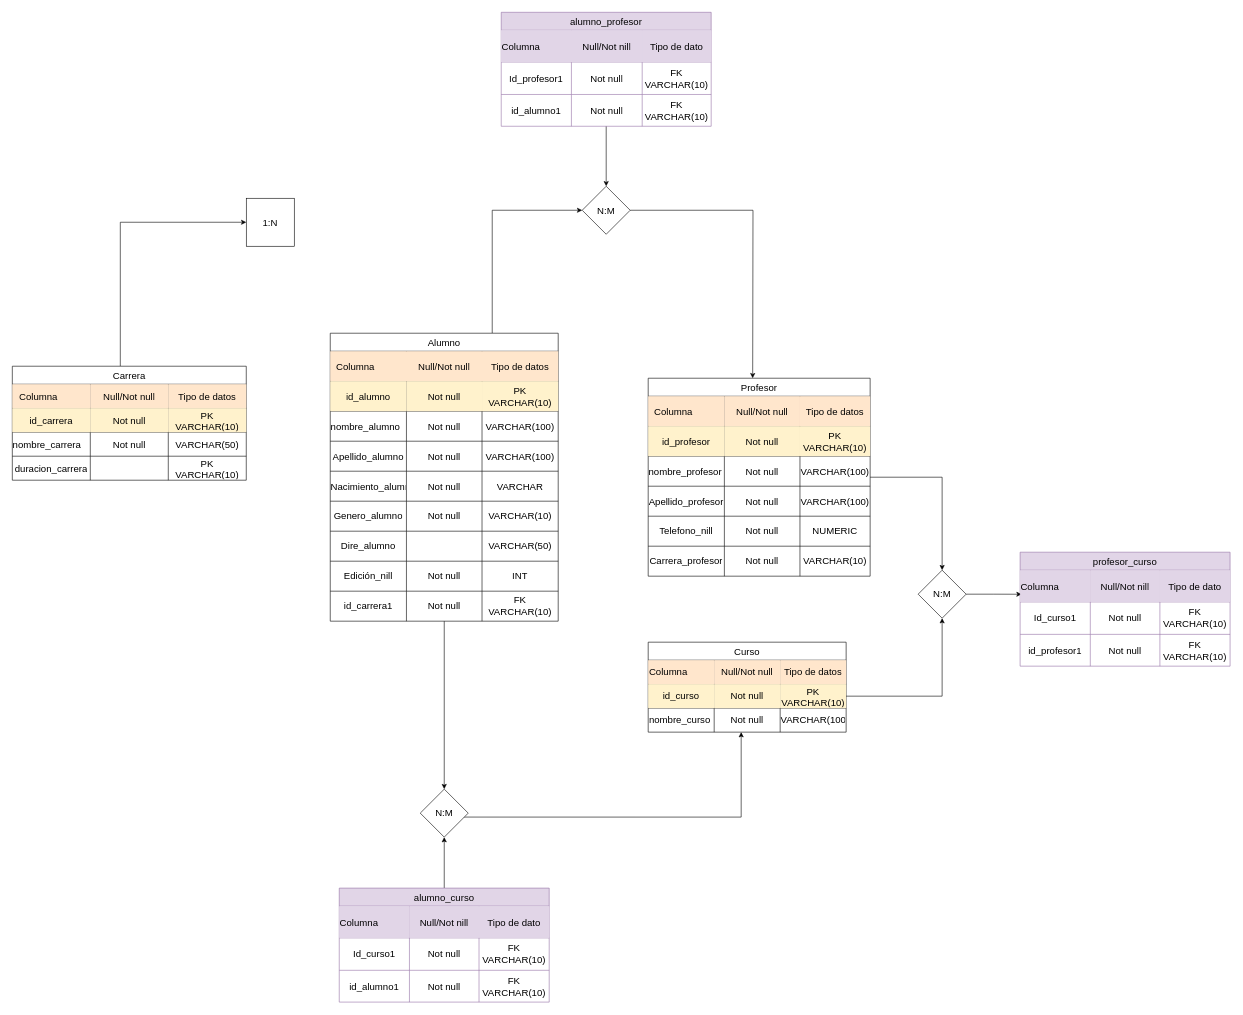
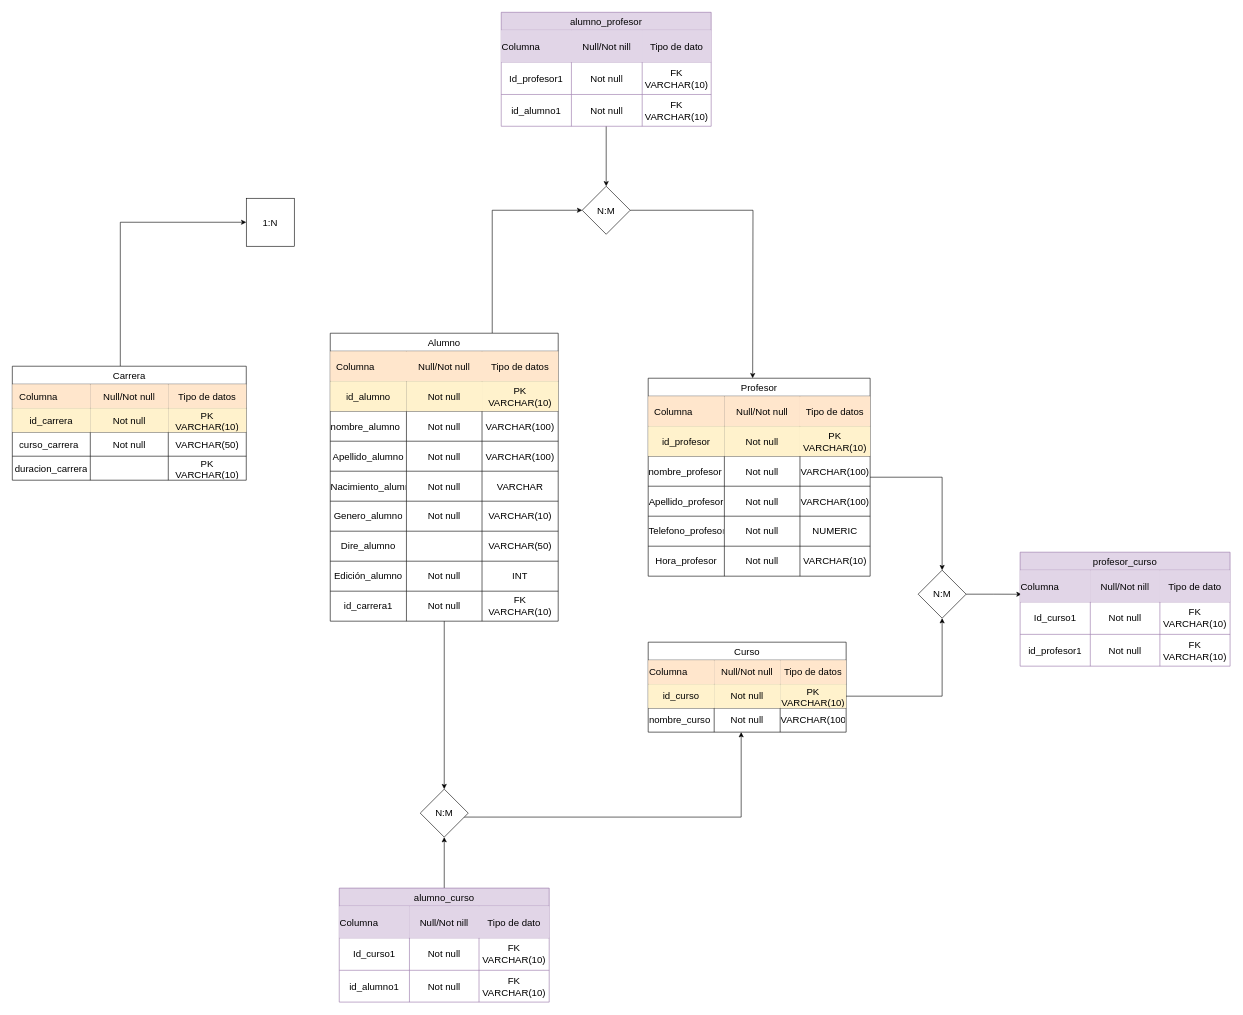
node "nombre_carrera": label "nombre_carrera" -> "curso_carrera"
node "Telefono_nill": label "Telefono_nill" -> "Telefono_profesor"
node "Carrera_profesor": label "Carrera_profesor" -> "Hora_profesor"
node "Edición_nill": label "Edición_nill" -> "Edición_alumno"
